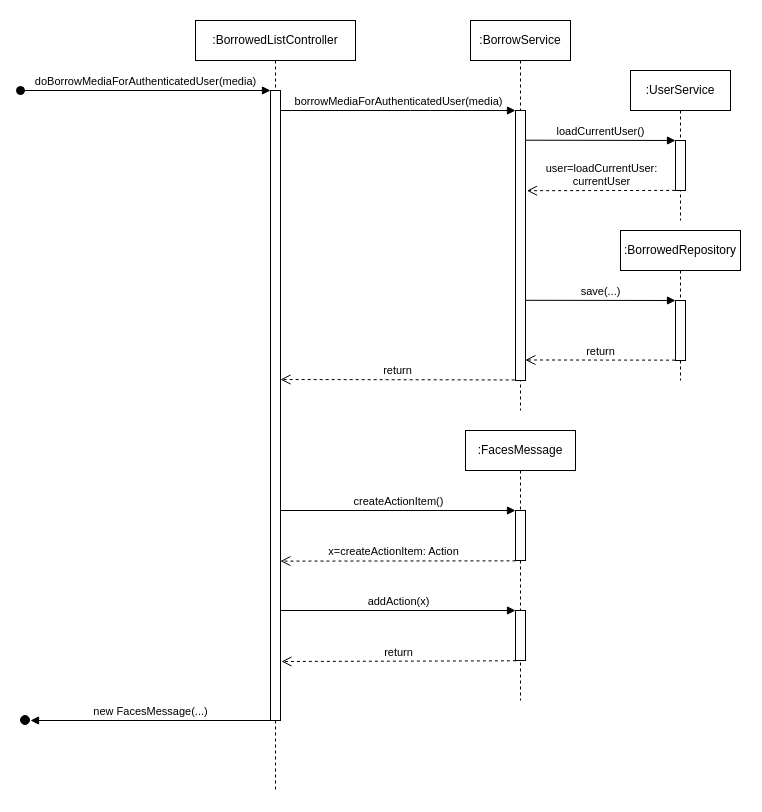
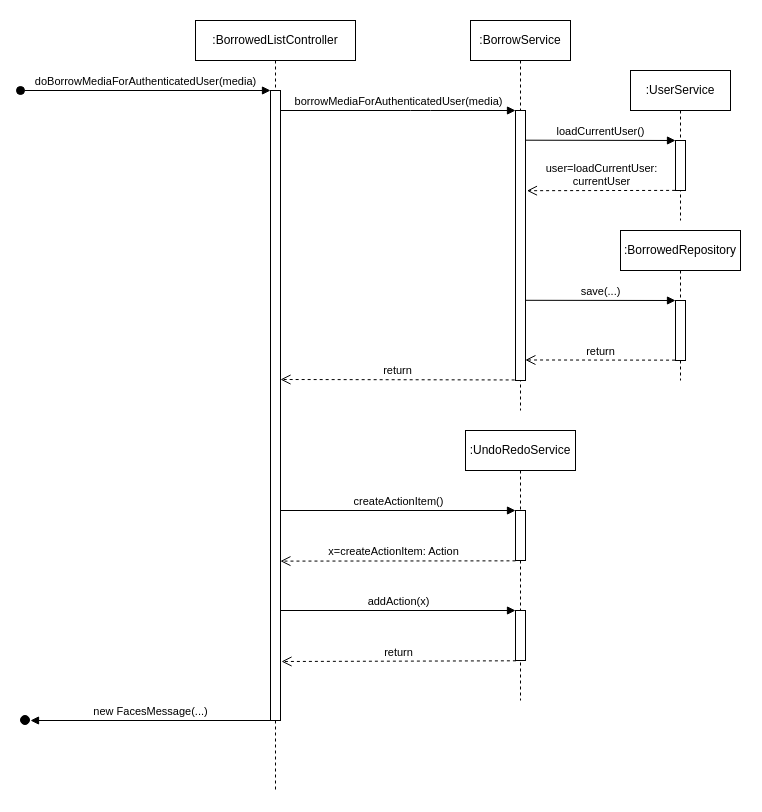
node ":FacesMessage": label ":FacesMessage" -> ":UndoRedoService"
